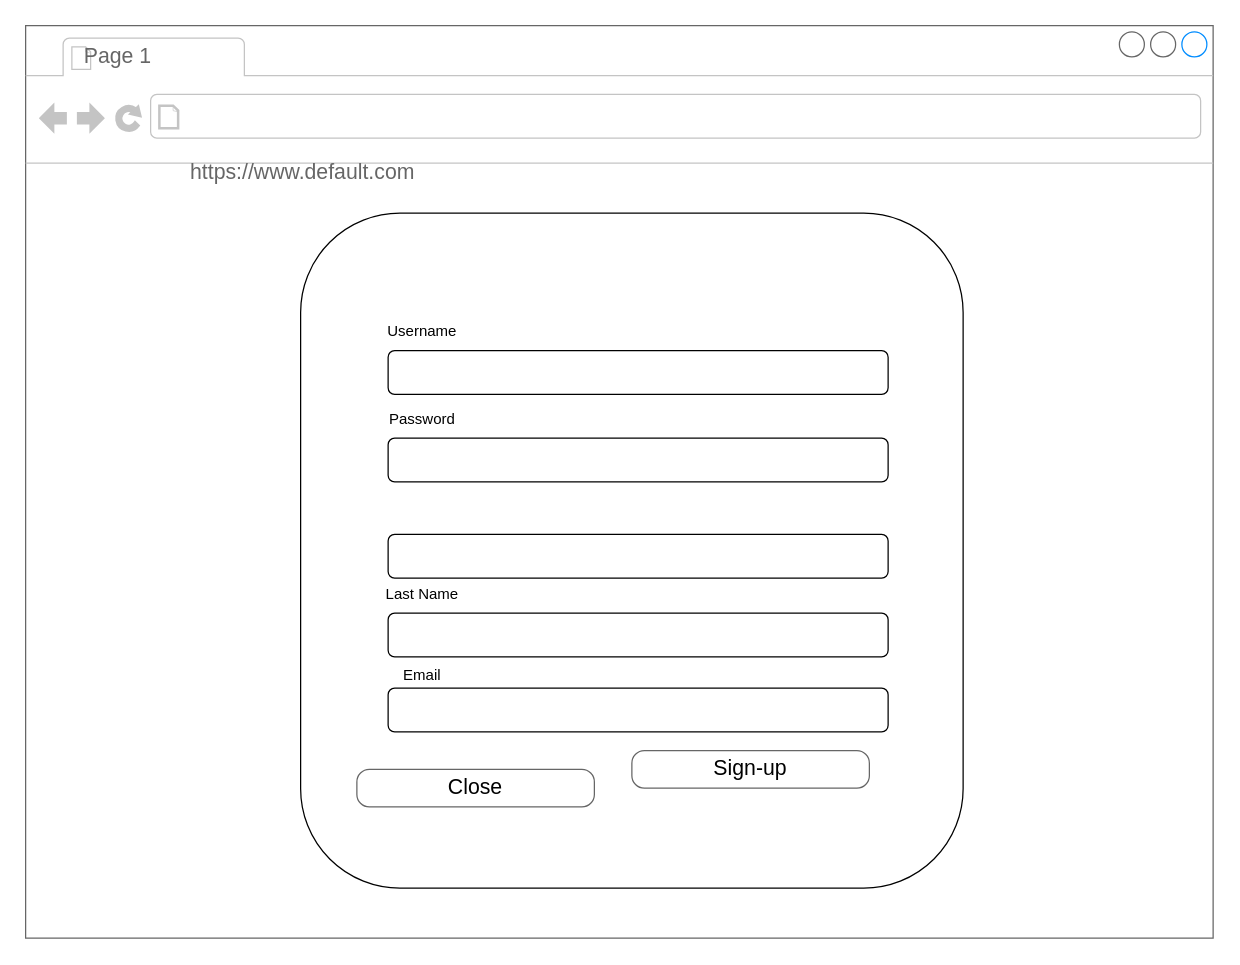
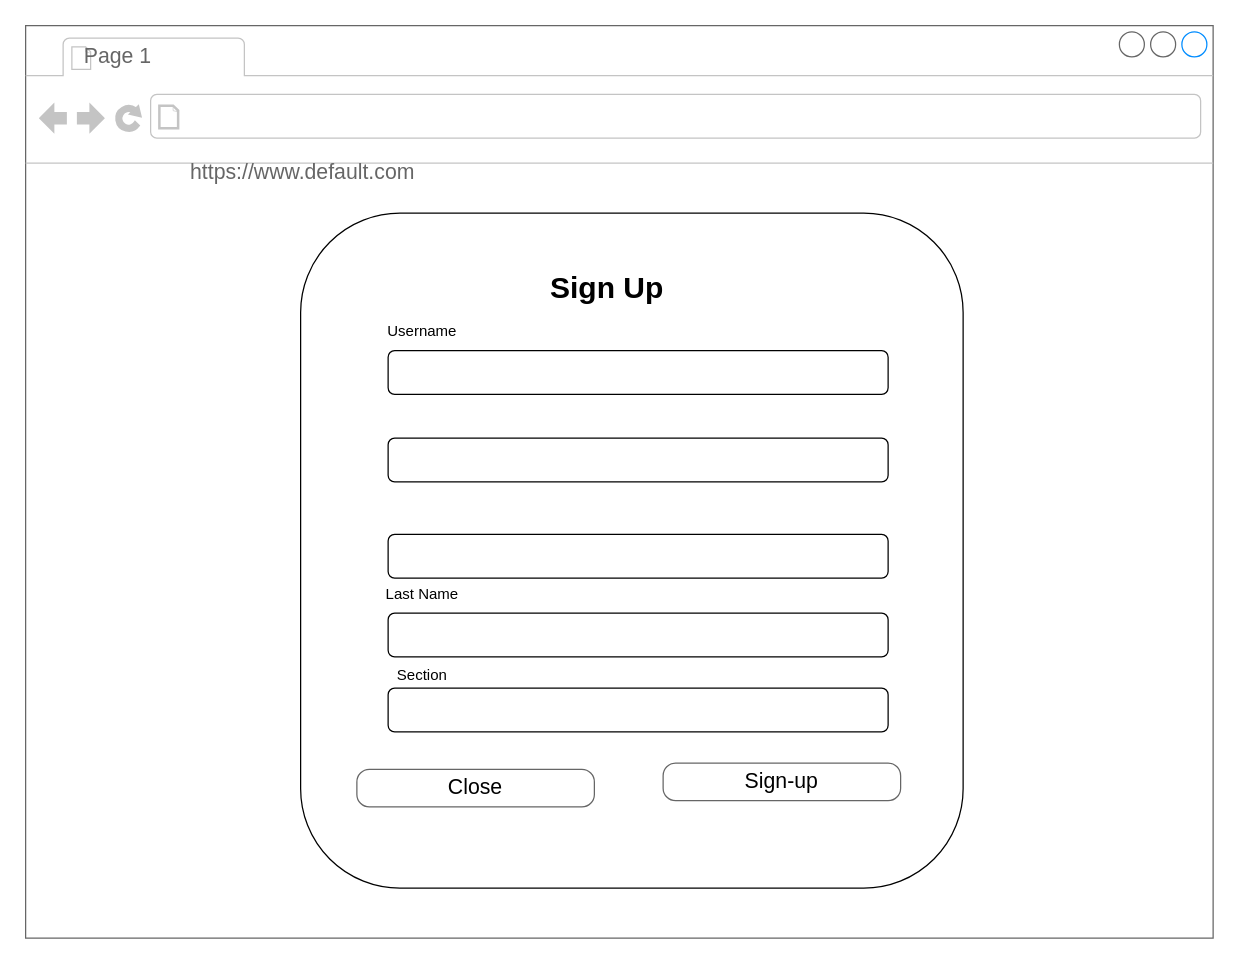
node "Sign Up": added
node "Password": removed
node "Email": label "Email" -> "Section"
node "Sign-up": moved (751, 769) -> (782, 782)
